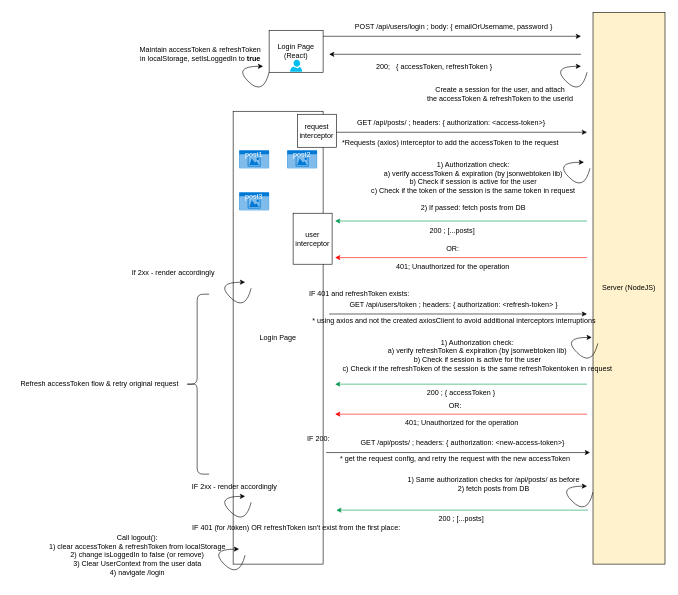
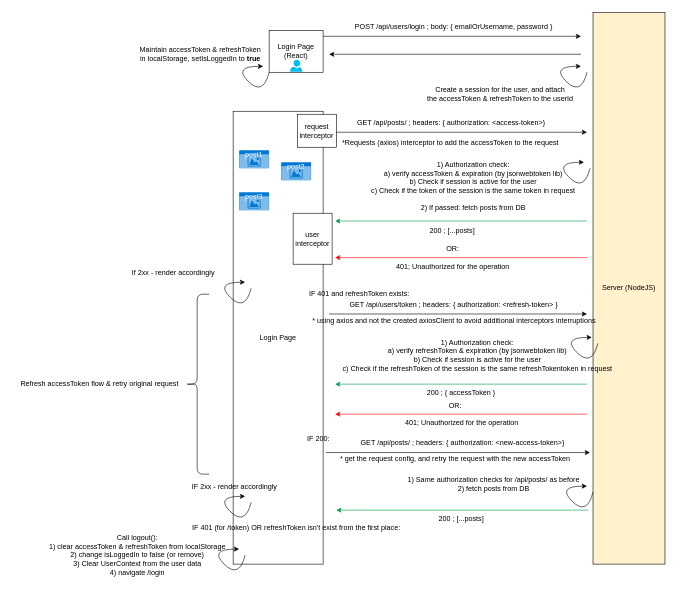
node "200; { accessToken, refreshToken }": removed
node "post2": moved (302, 159) -> (296, 171)
